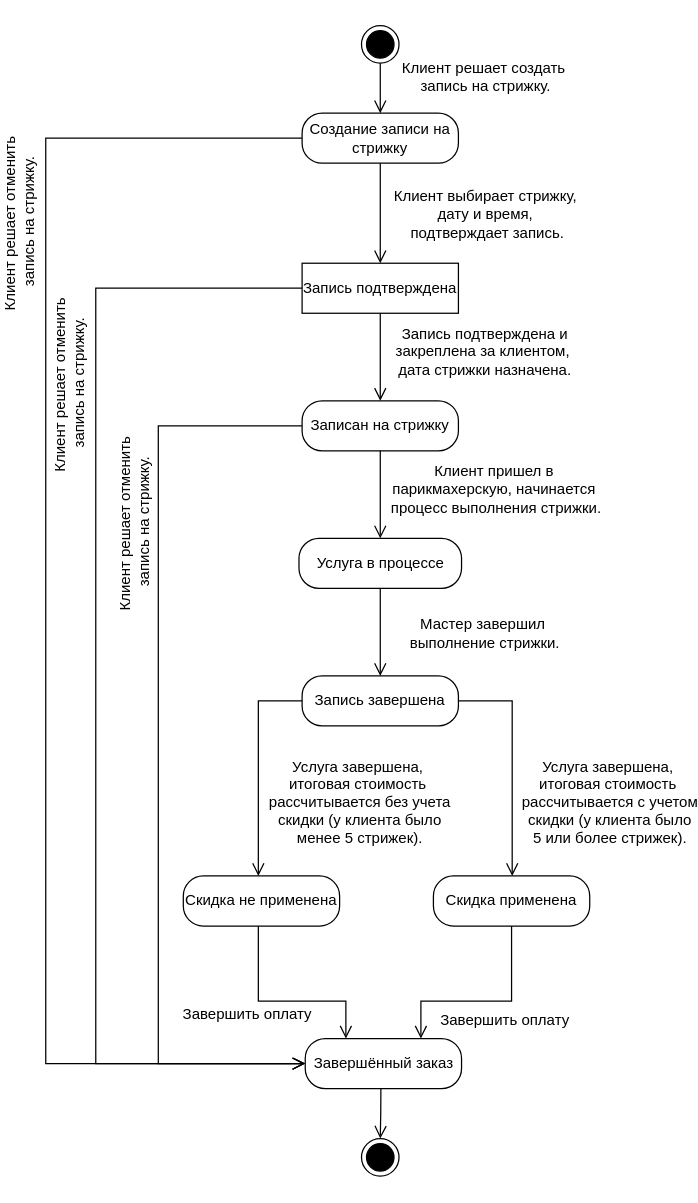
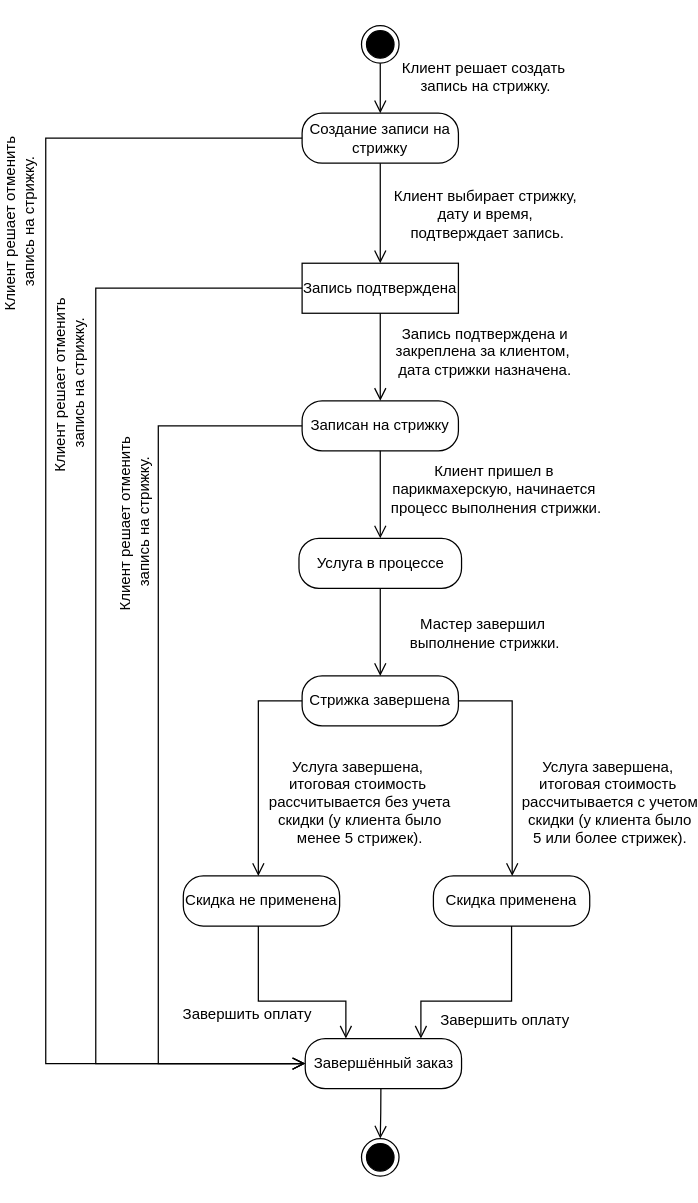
node "Запись завершена": label "Запись завершена" -> "Стрижка завершена"
